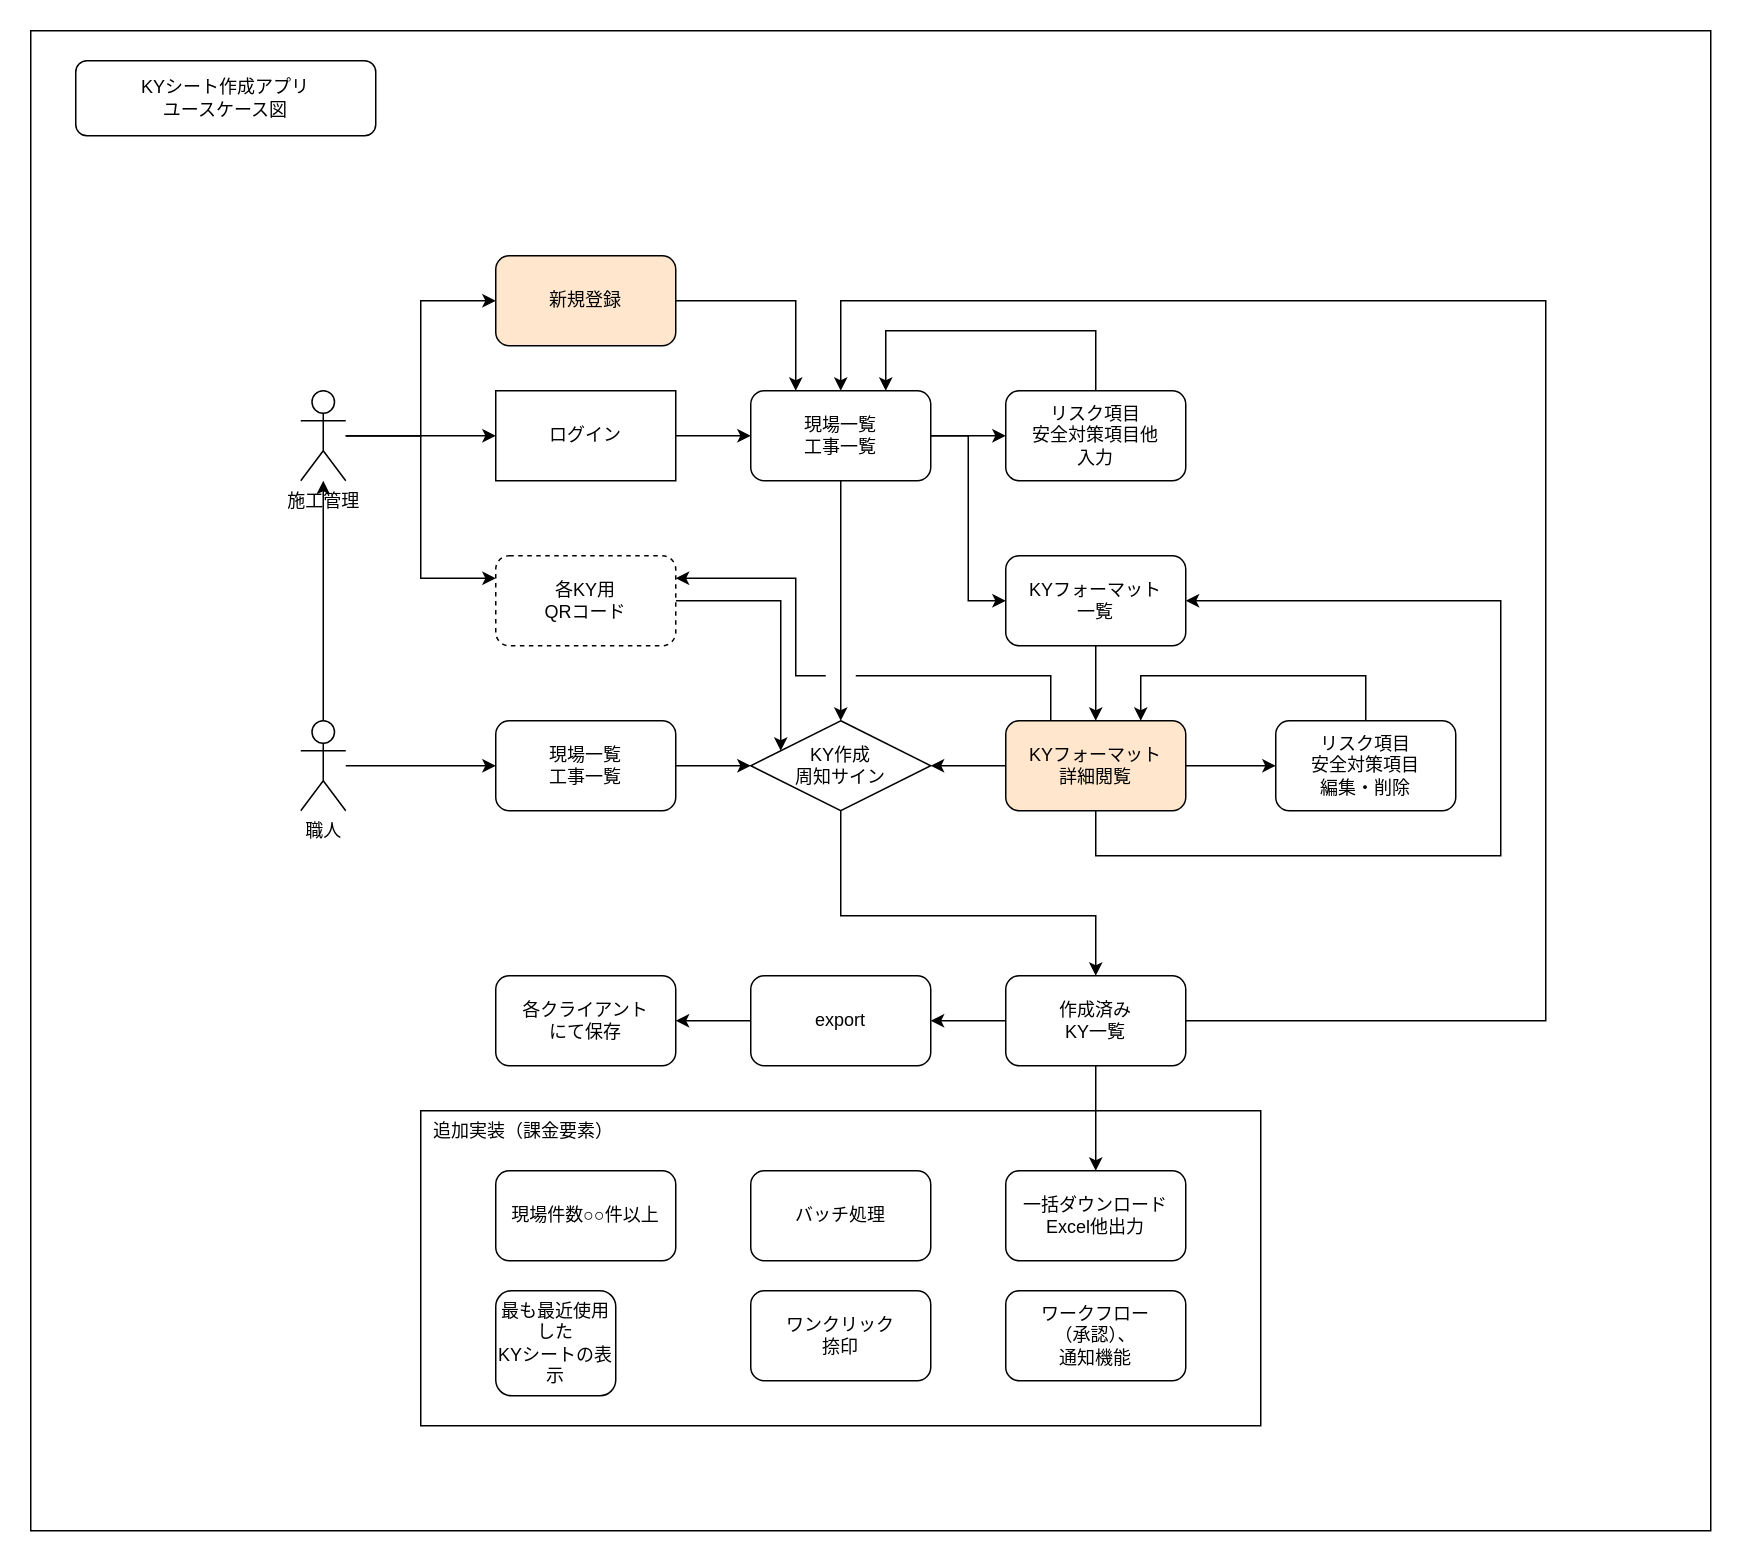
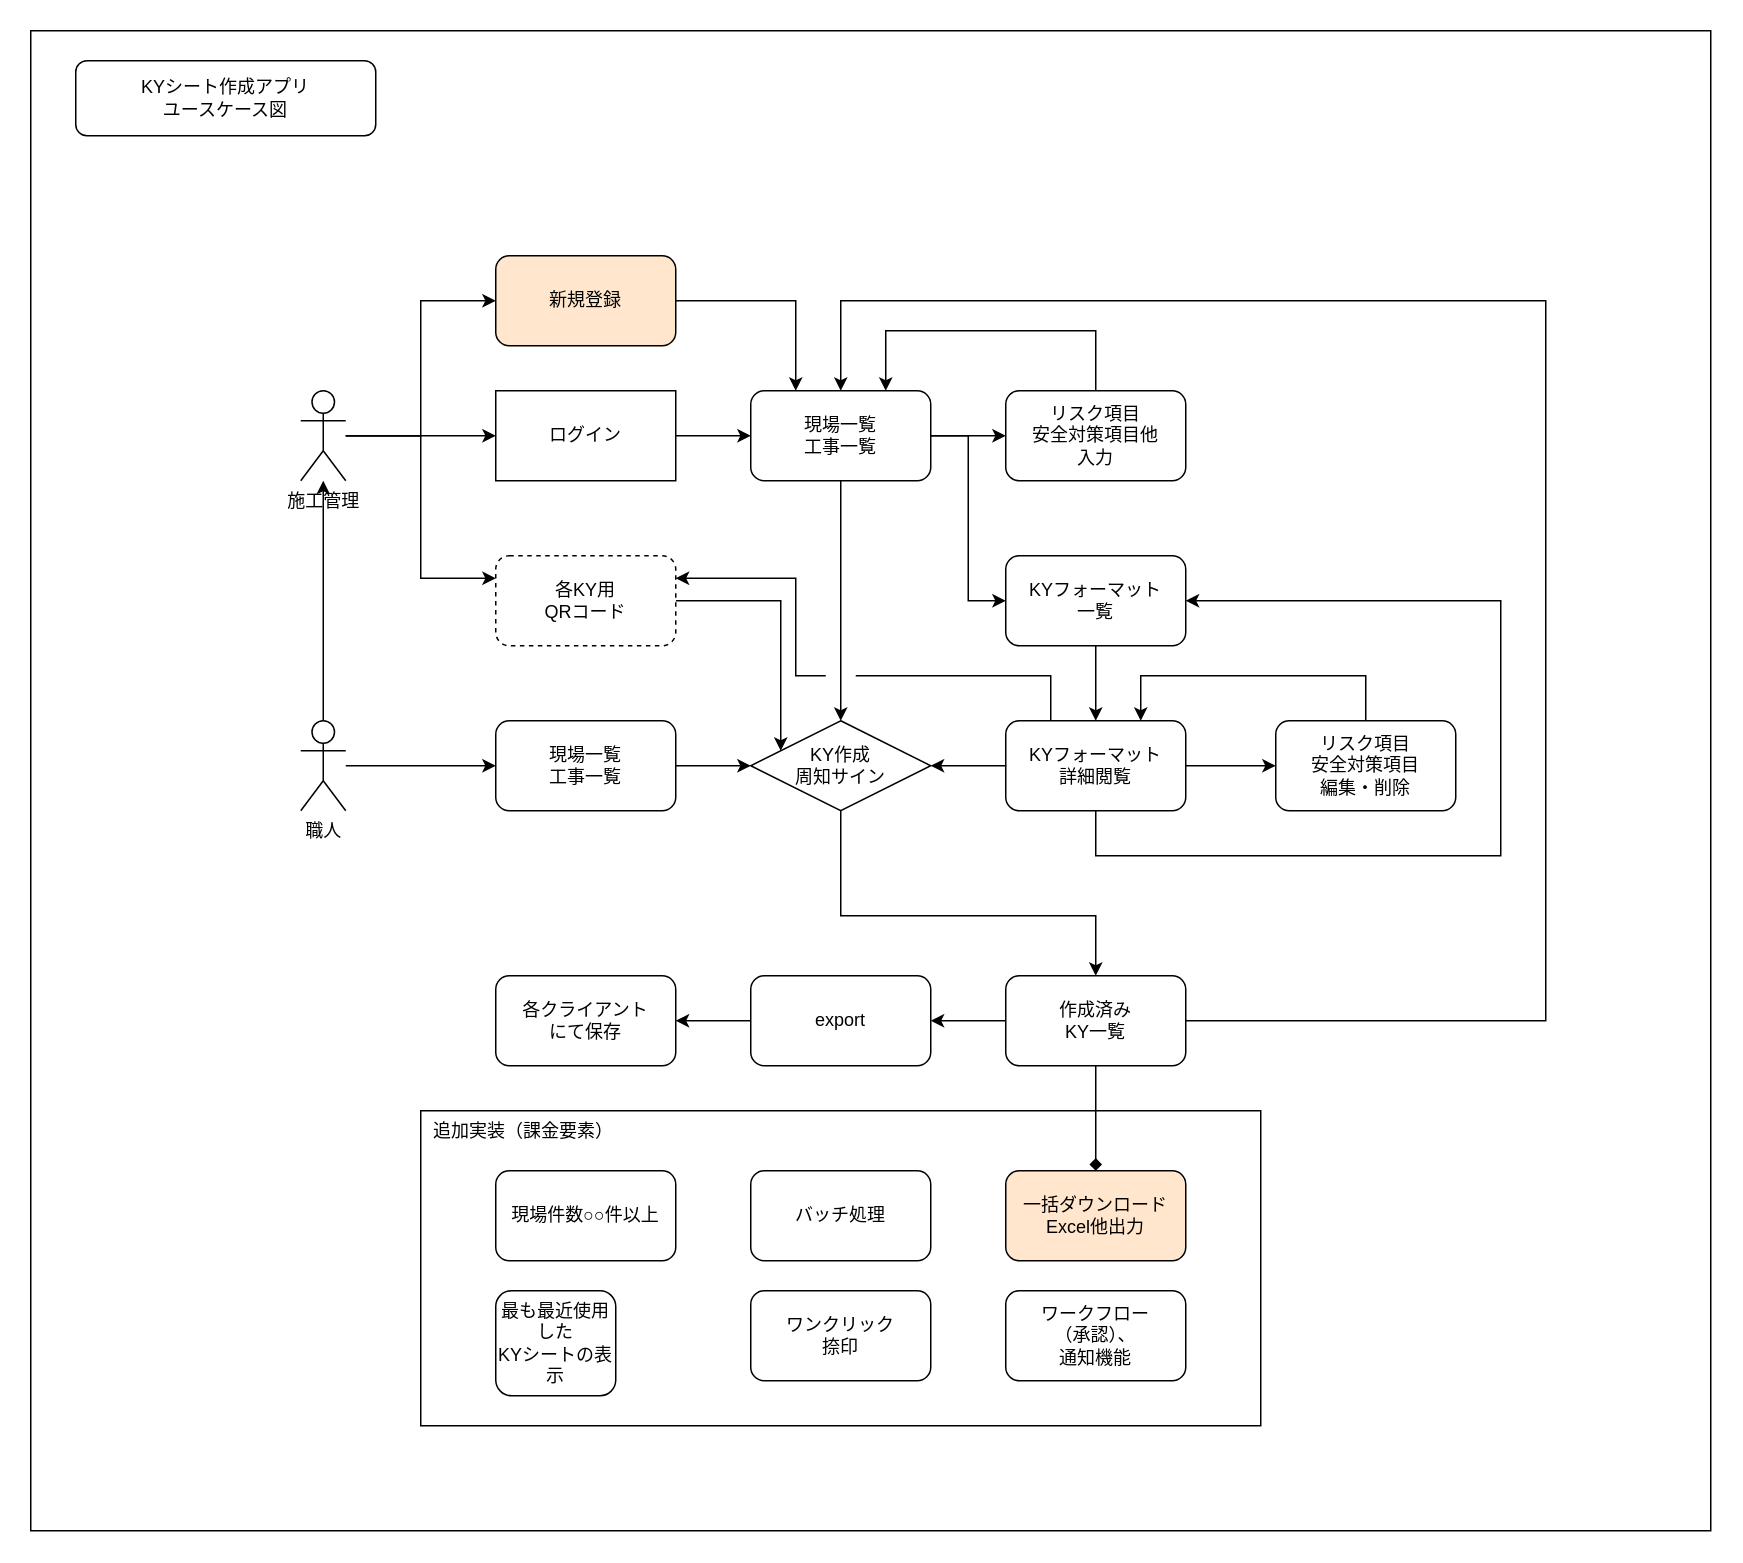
node "KYフォーマット 詳細閲覧": fillcolor #ffe6cc -> #ffffff
edge "作成済み KY一覧" -> "一括ダウンロード Excel他出力": arrowhead classic -> diamond
node "一括ダウンロード Excel他出力": fillcolor #ffffff -> #ffe6cc
